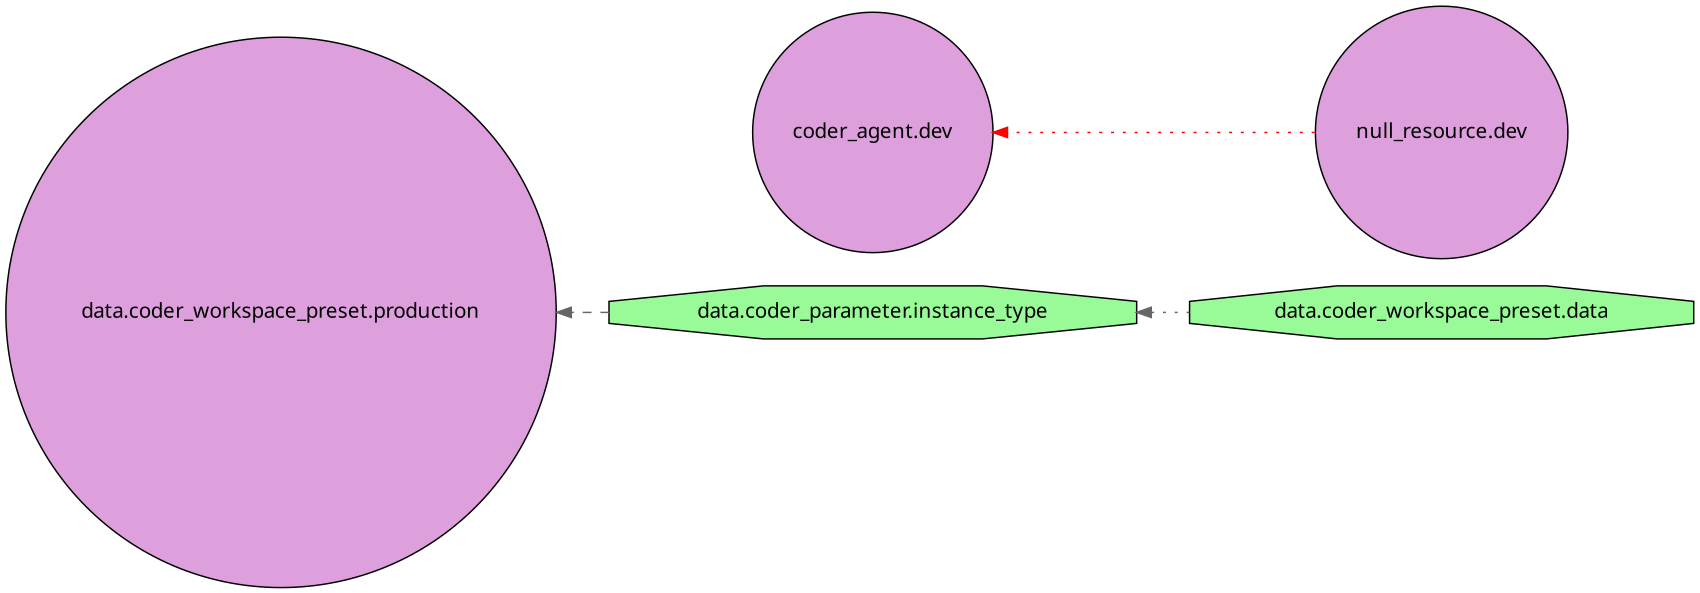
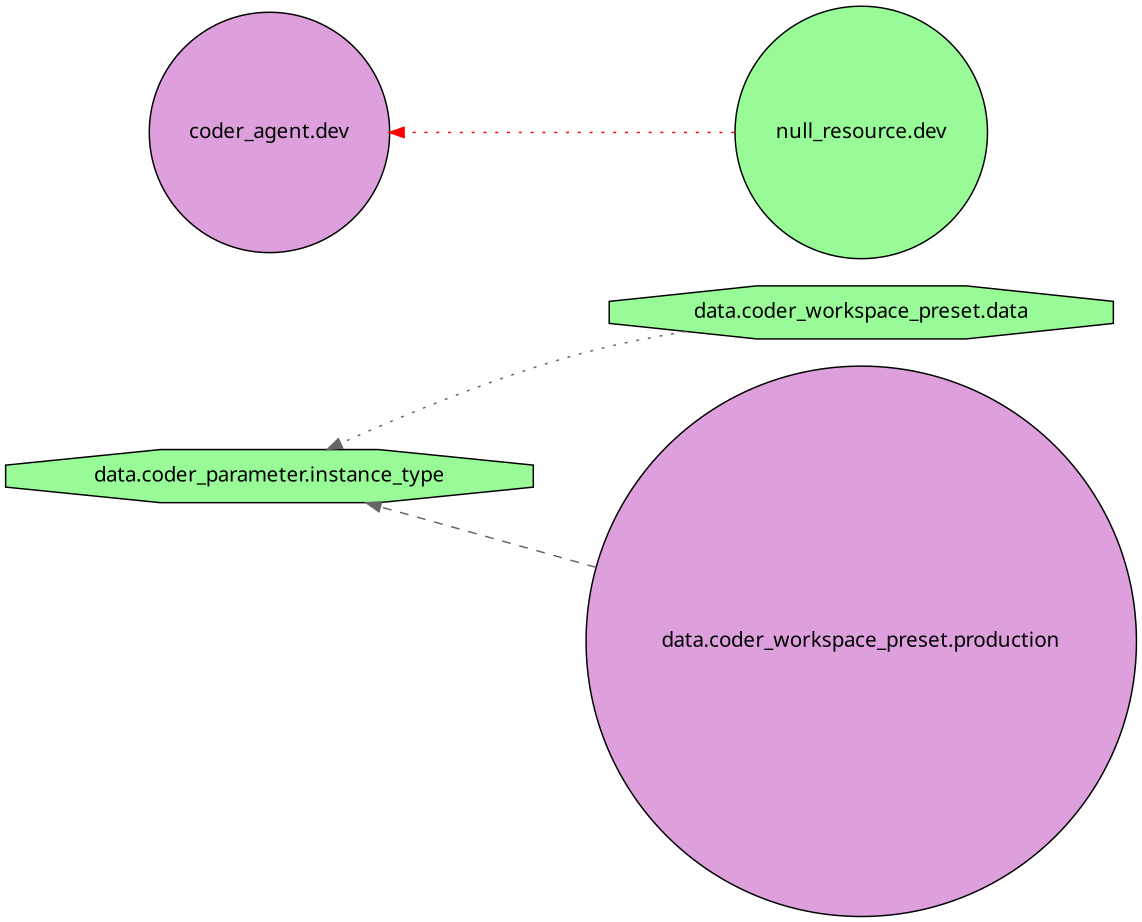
node "null_resource.dev": fillcolor plum -> palegreen
edge "data.coder_parameter.instance_type" -> "data.coder_workspace_preset.production": reversed
